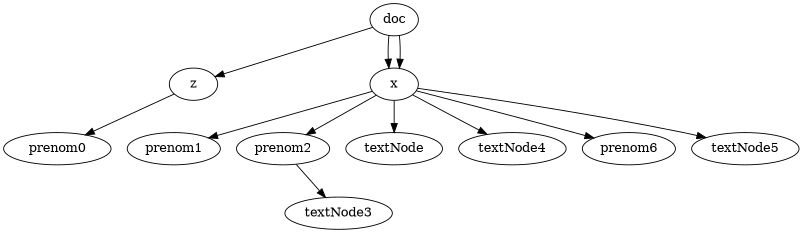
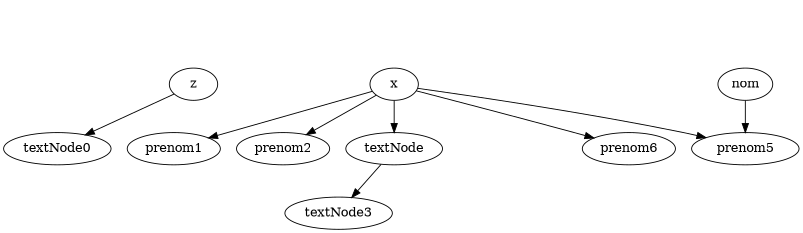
node "doc": removed
node "nom": added
node "prenom0": label "prenom0" -> "textNode0"
node "textNode4": removed
node "textNode5": label "textNode5" -> "prenom5"
edge "prenom2" -> "textNode3": now "textNode" -> "textNode3"
